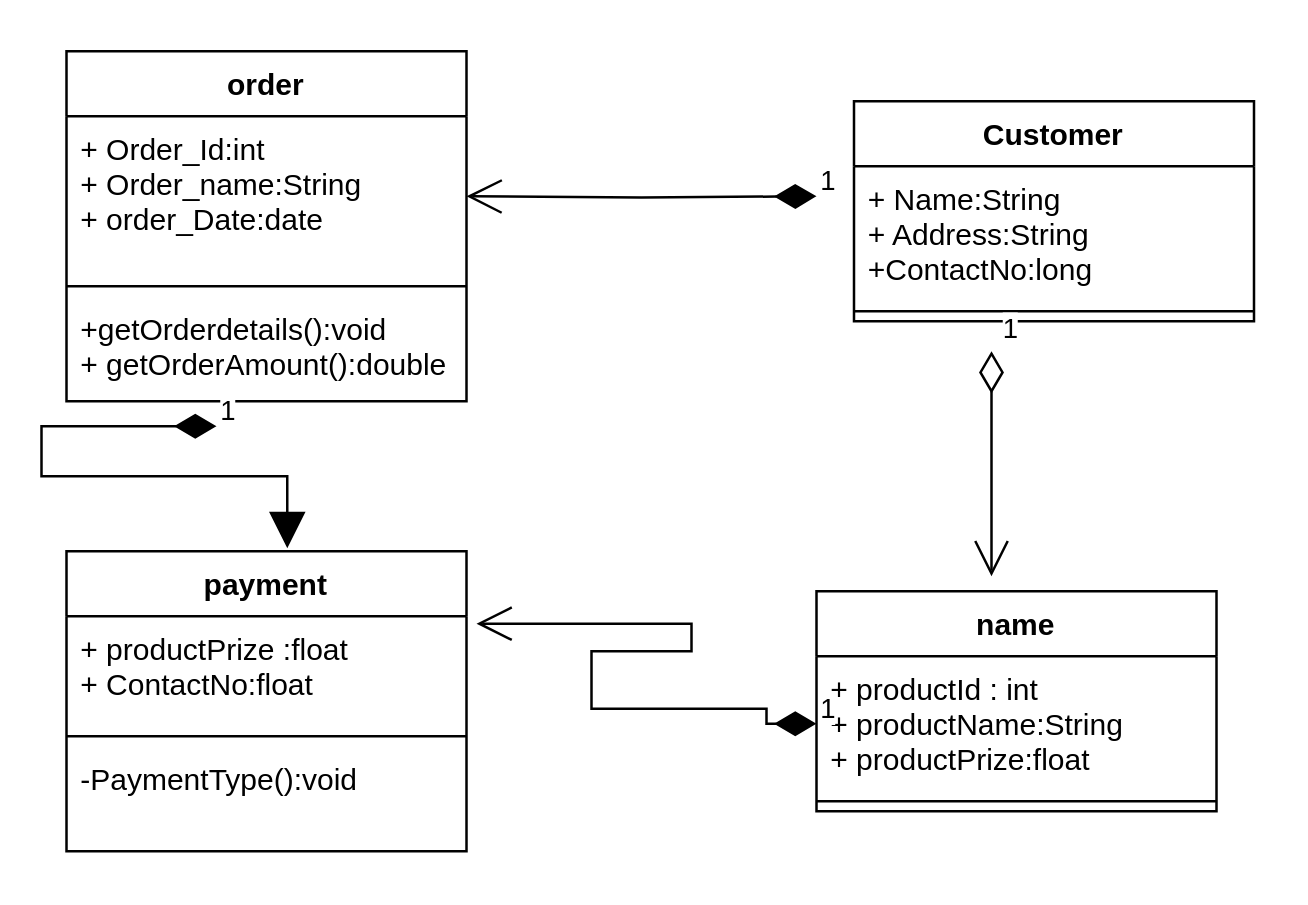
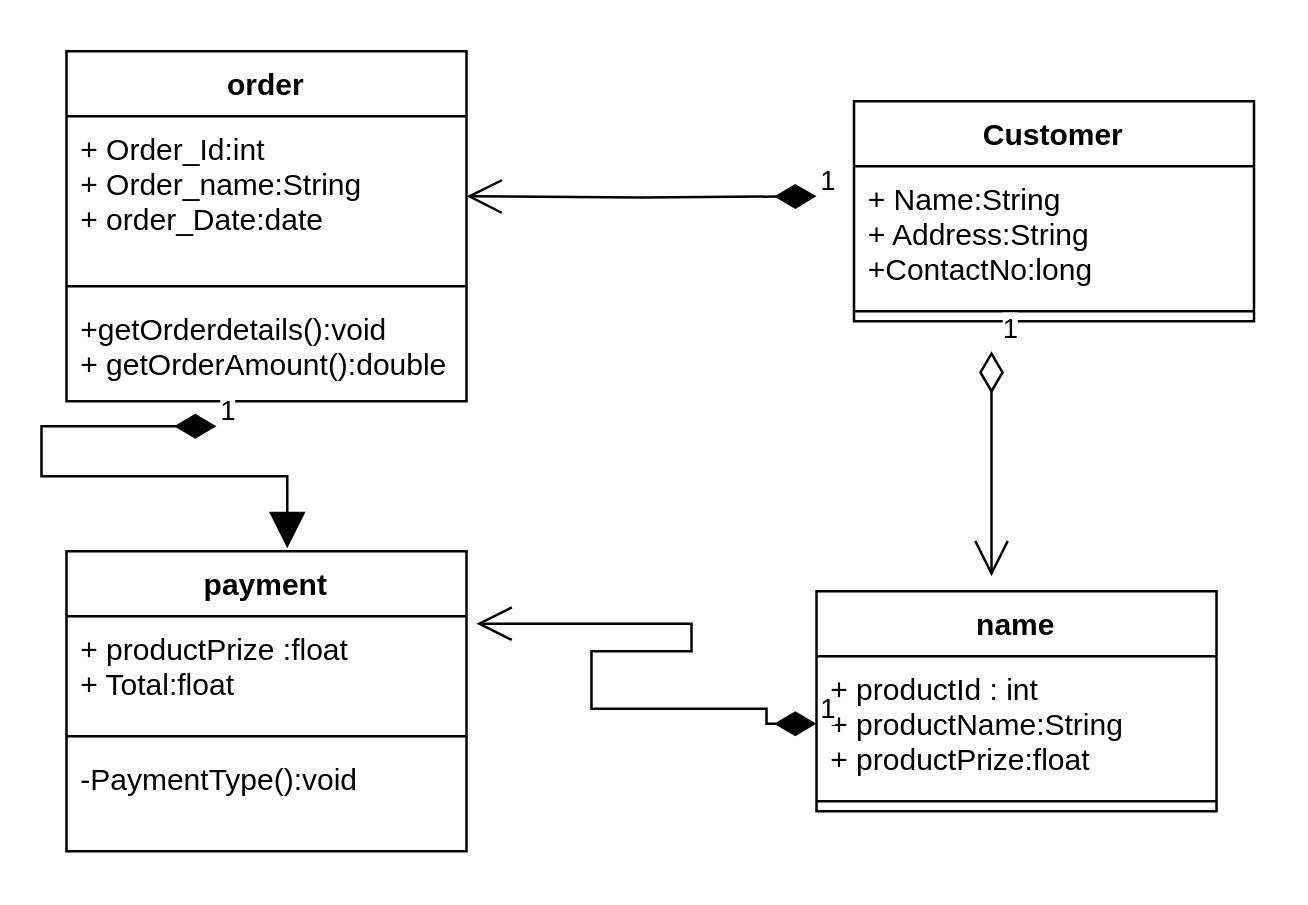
node "+ productPrize :float + ContactNo:float": label "+ productPrize :float + ContactNo:float" -> "+ productPrize :float + Total:float"
